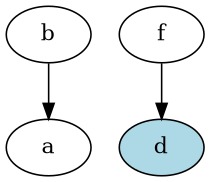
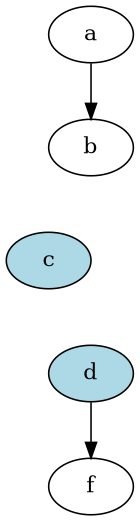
edge "b" -> "a": reversed
edge "f" -> "d": reversed
node "c": added
